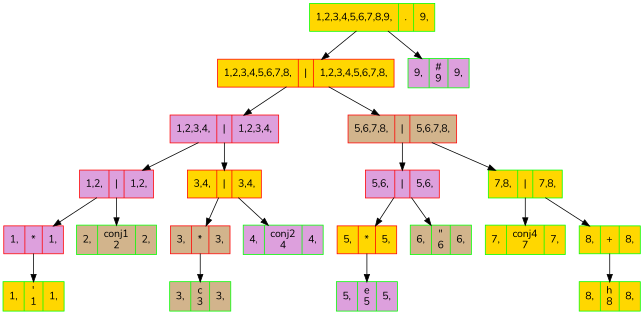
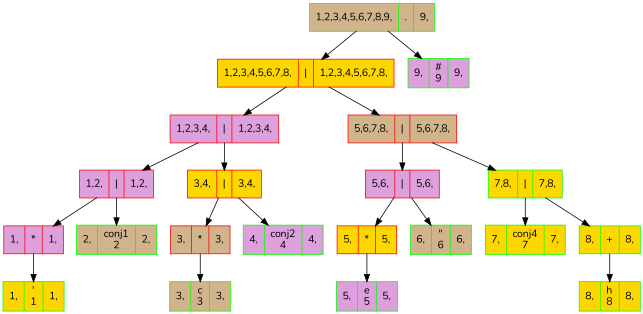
node "1,2,3,4,5,6,7,8,9,": fillcolor gold -> tan
